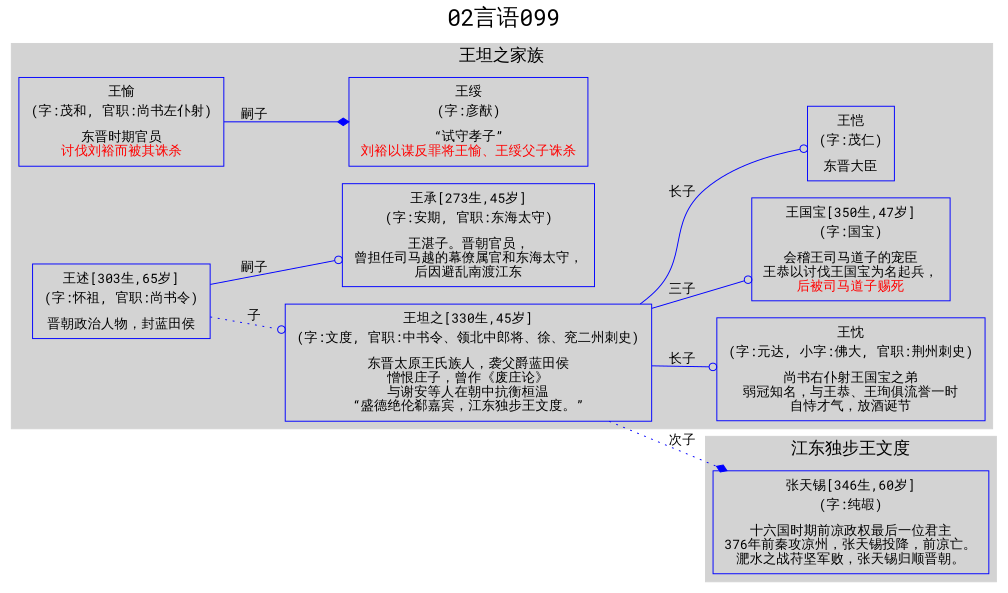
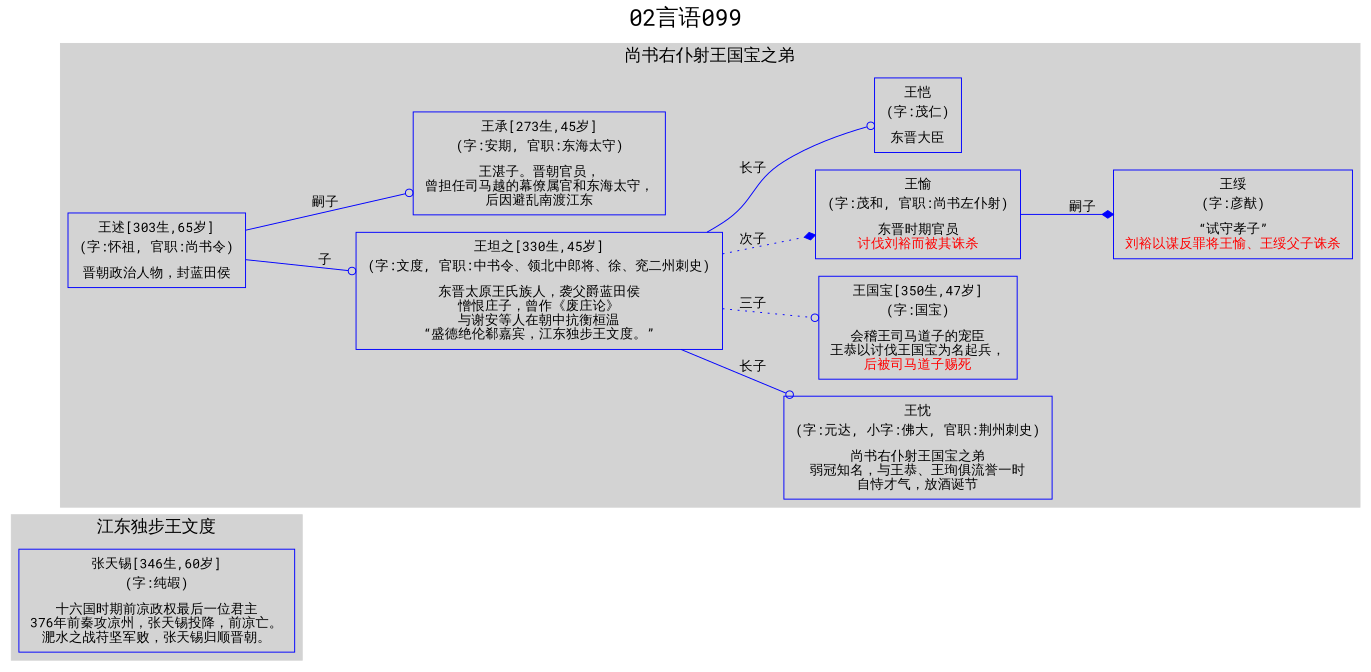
cluster "王坦之家族": label "王坦之家族" -> "尚书右仆射王国宝之弟"
edge "王坦之[330生,45岁]" -> "王国宝[350生,47岁]": style solid -> dotted
edge "王述[303生,65岁]" -> "王坦之[330生,45岁]": style dotted -> solid
edge "王坦之[330生,45岁]" -> "张天锡[346生,60岁]": now "王坦之[330生,45岁]" -> "王愉"
